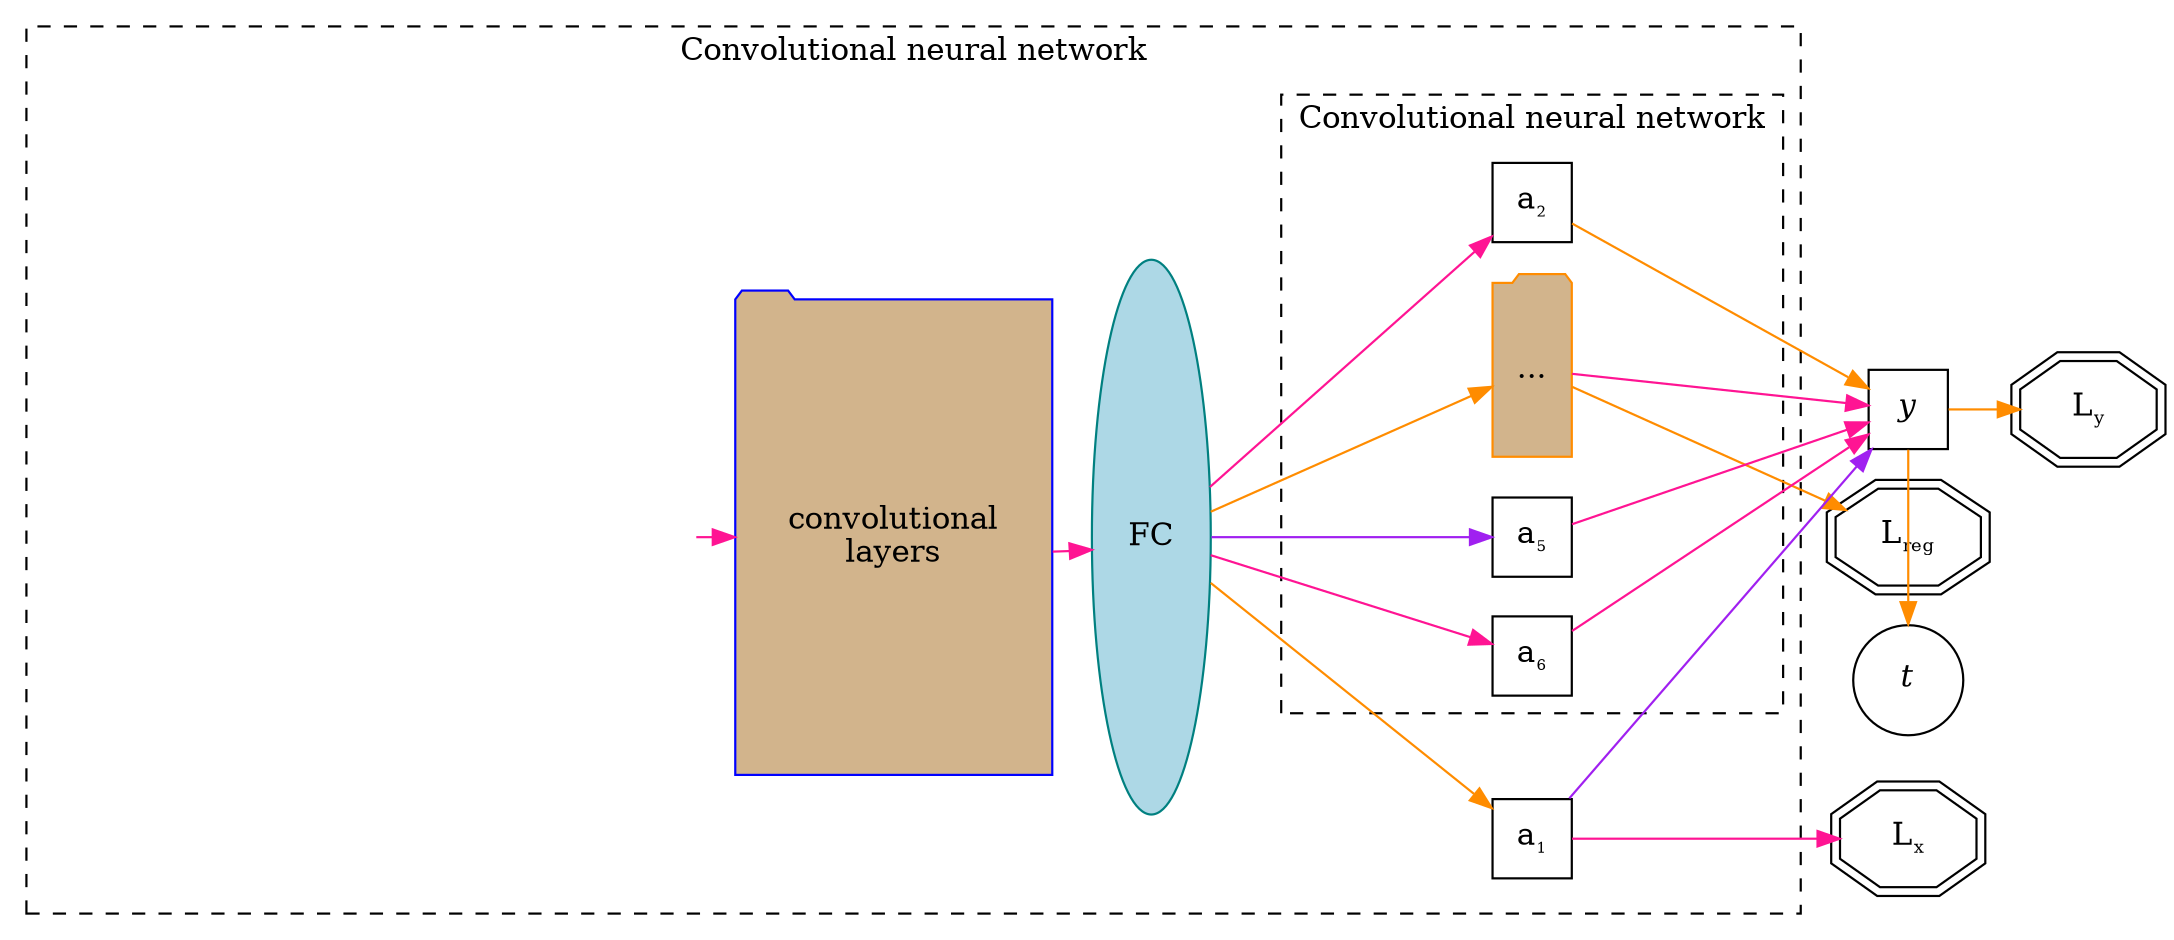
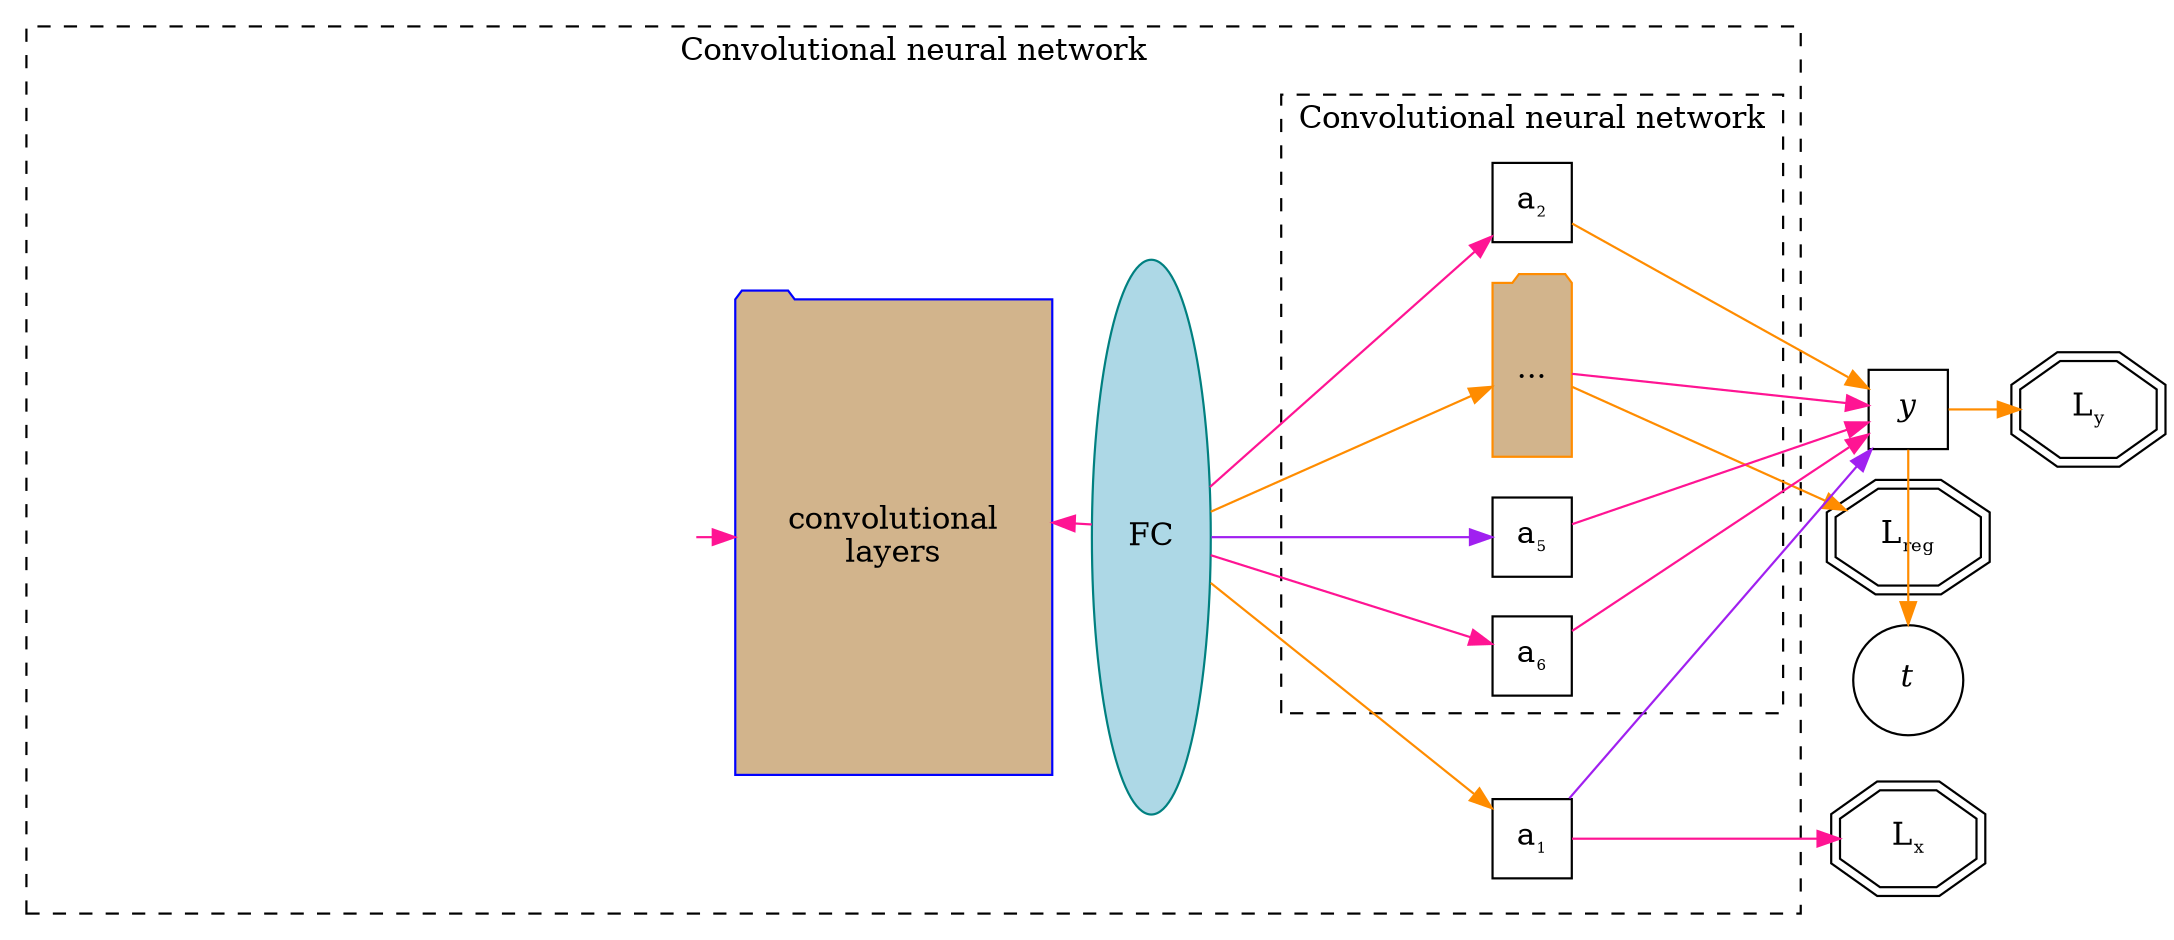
edge "convolutional layers" -> "FC": reversed
